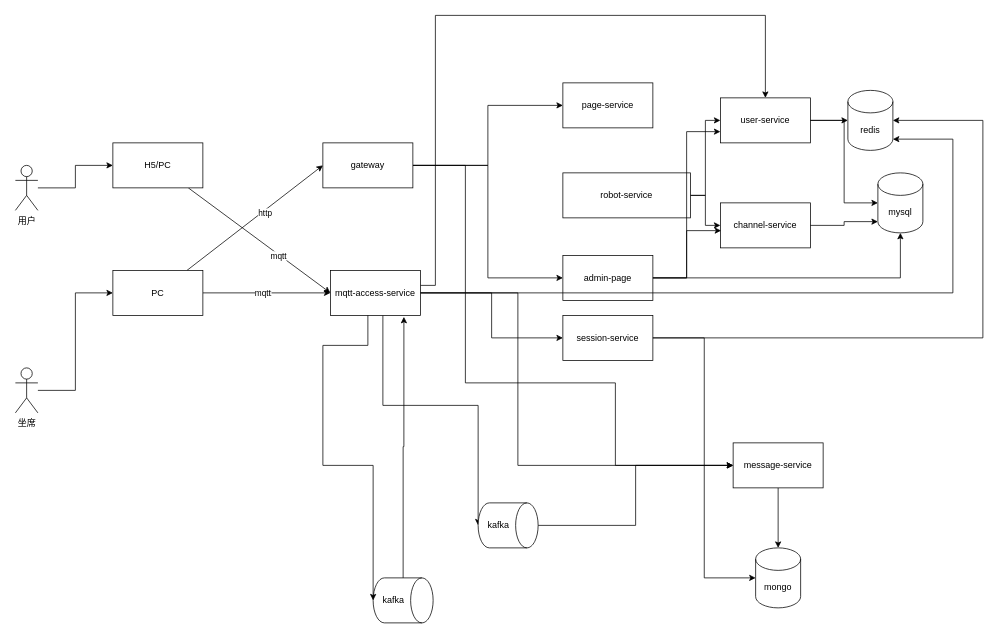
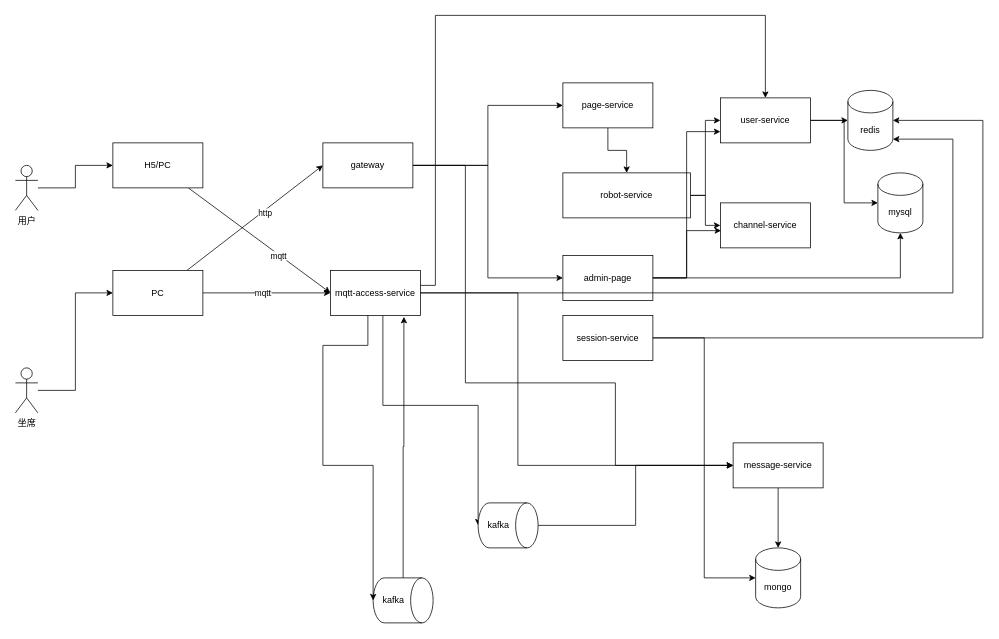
edge "page-service" -> "robot-service": added
edge "channel-service" -> "mysql": removed
edge "mqtt-access-service" -> "session-service": removed
